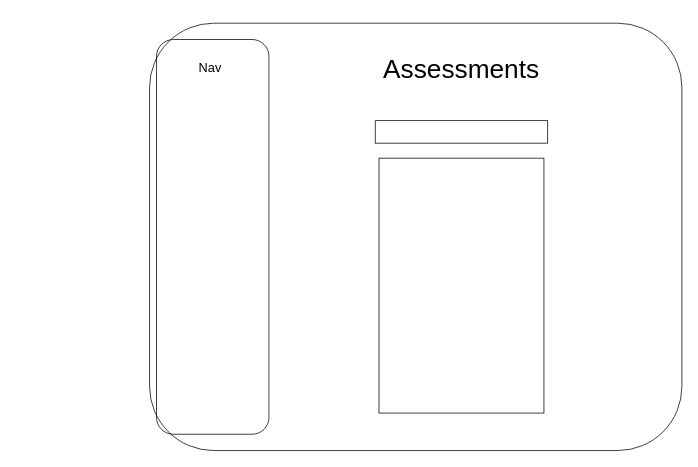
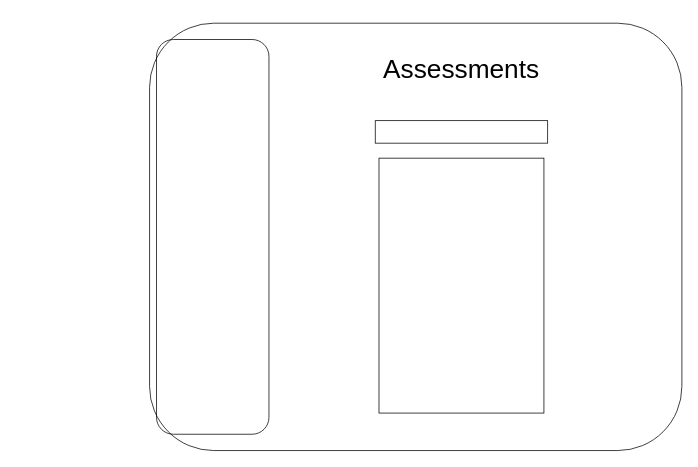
node "Nav": removed
